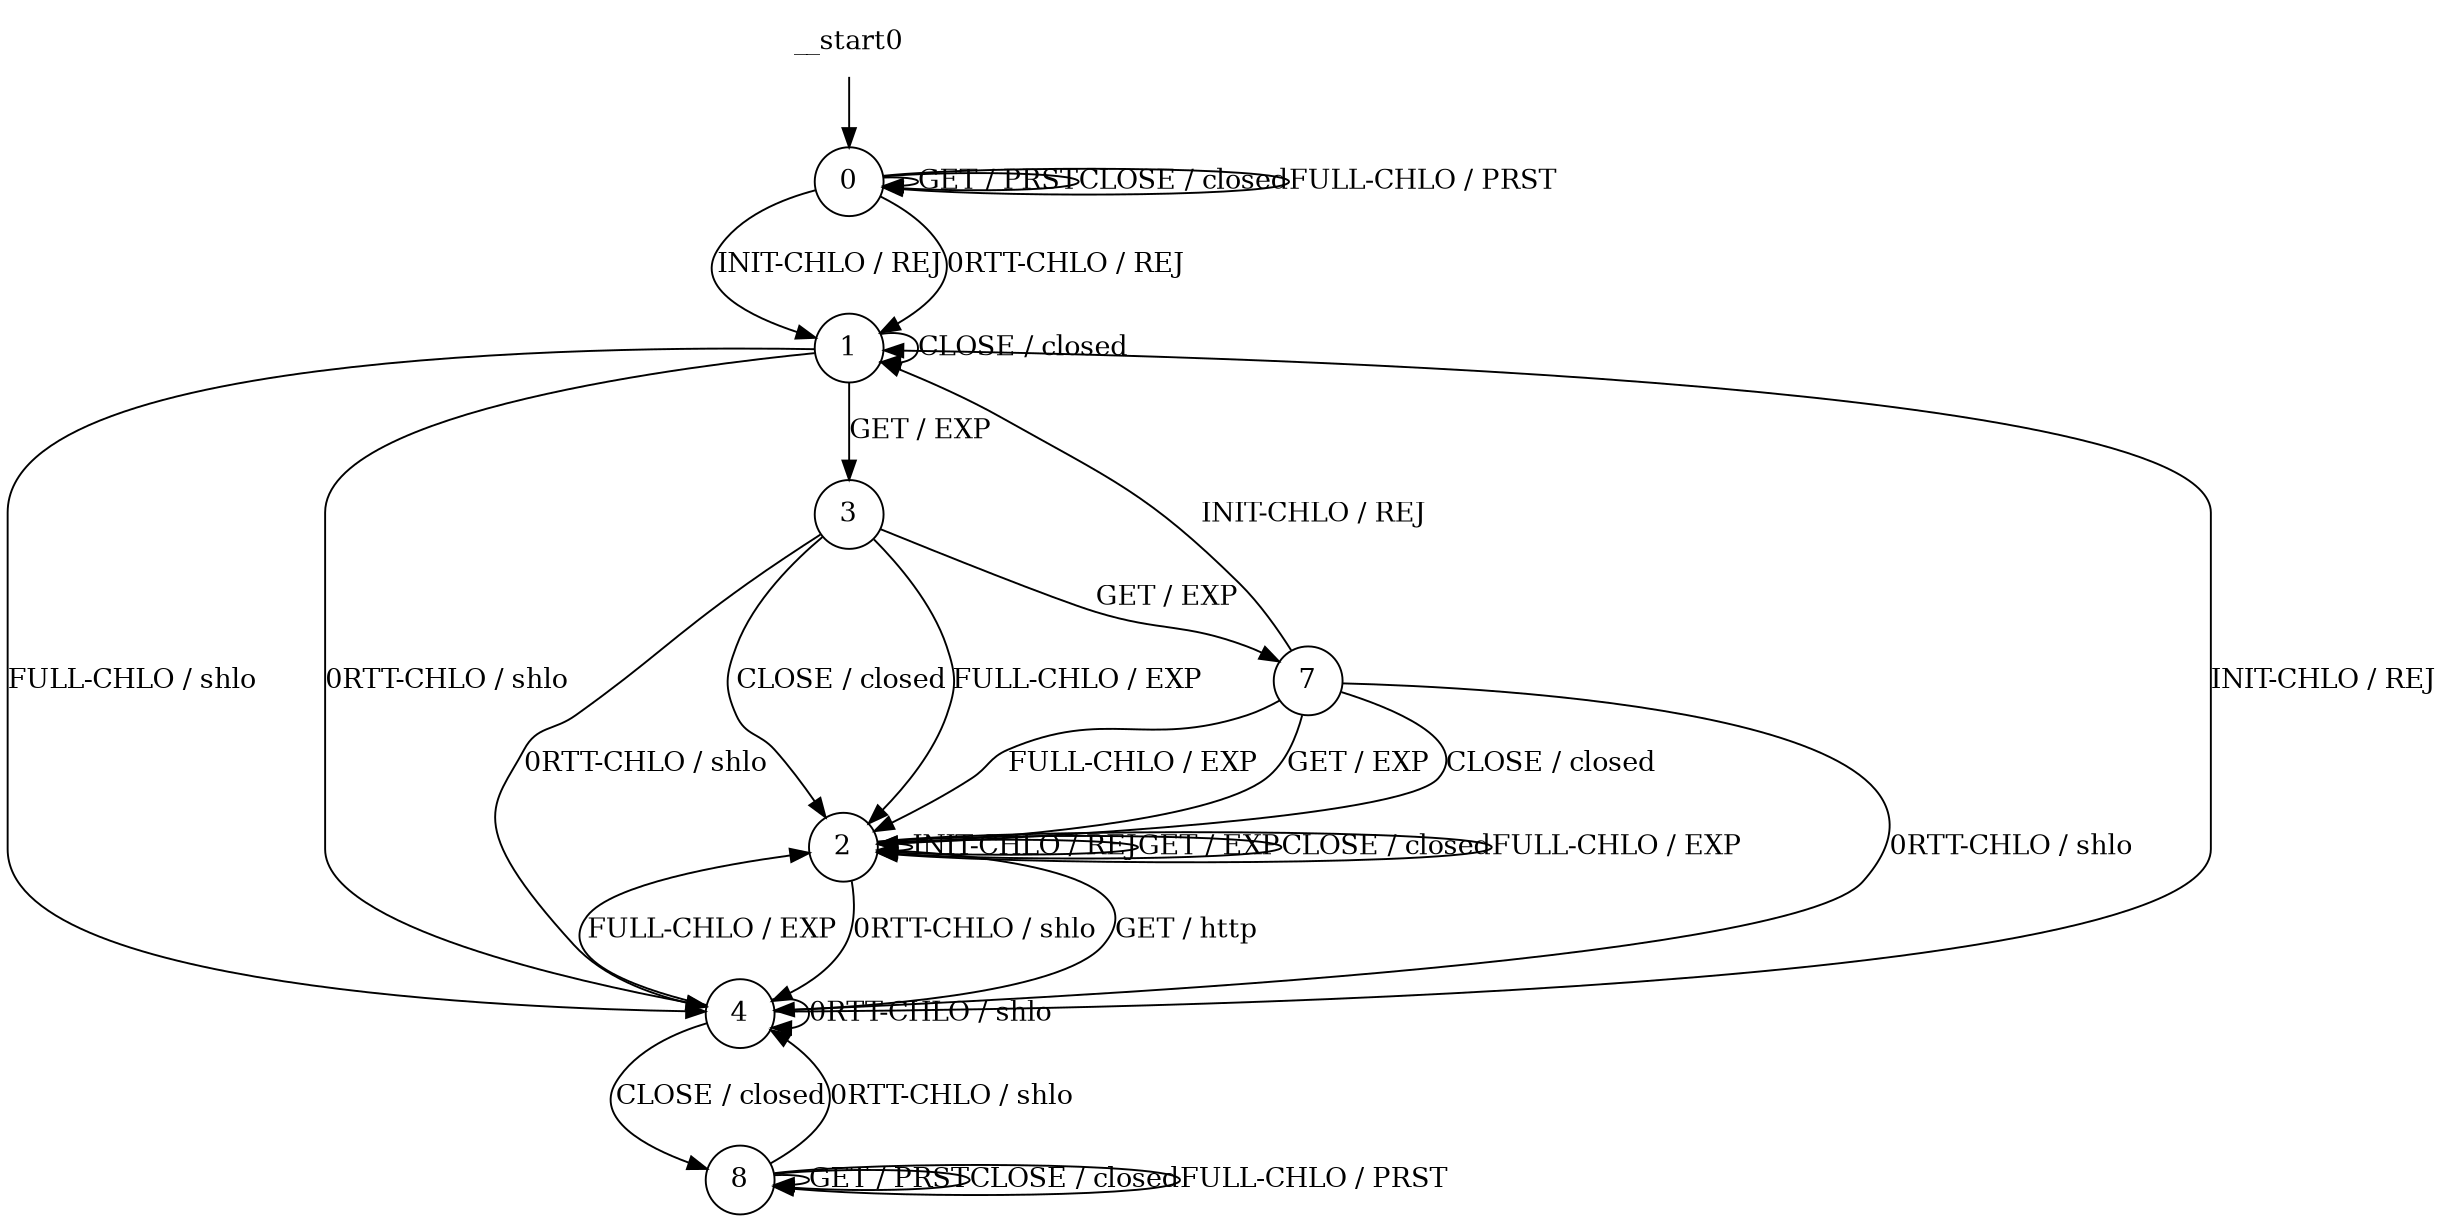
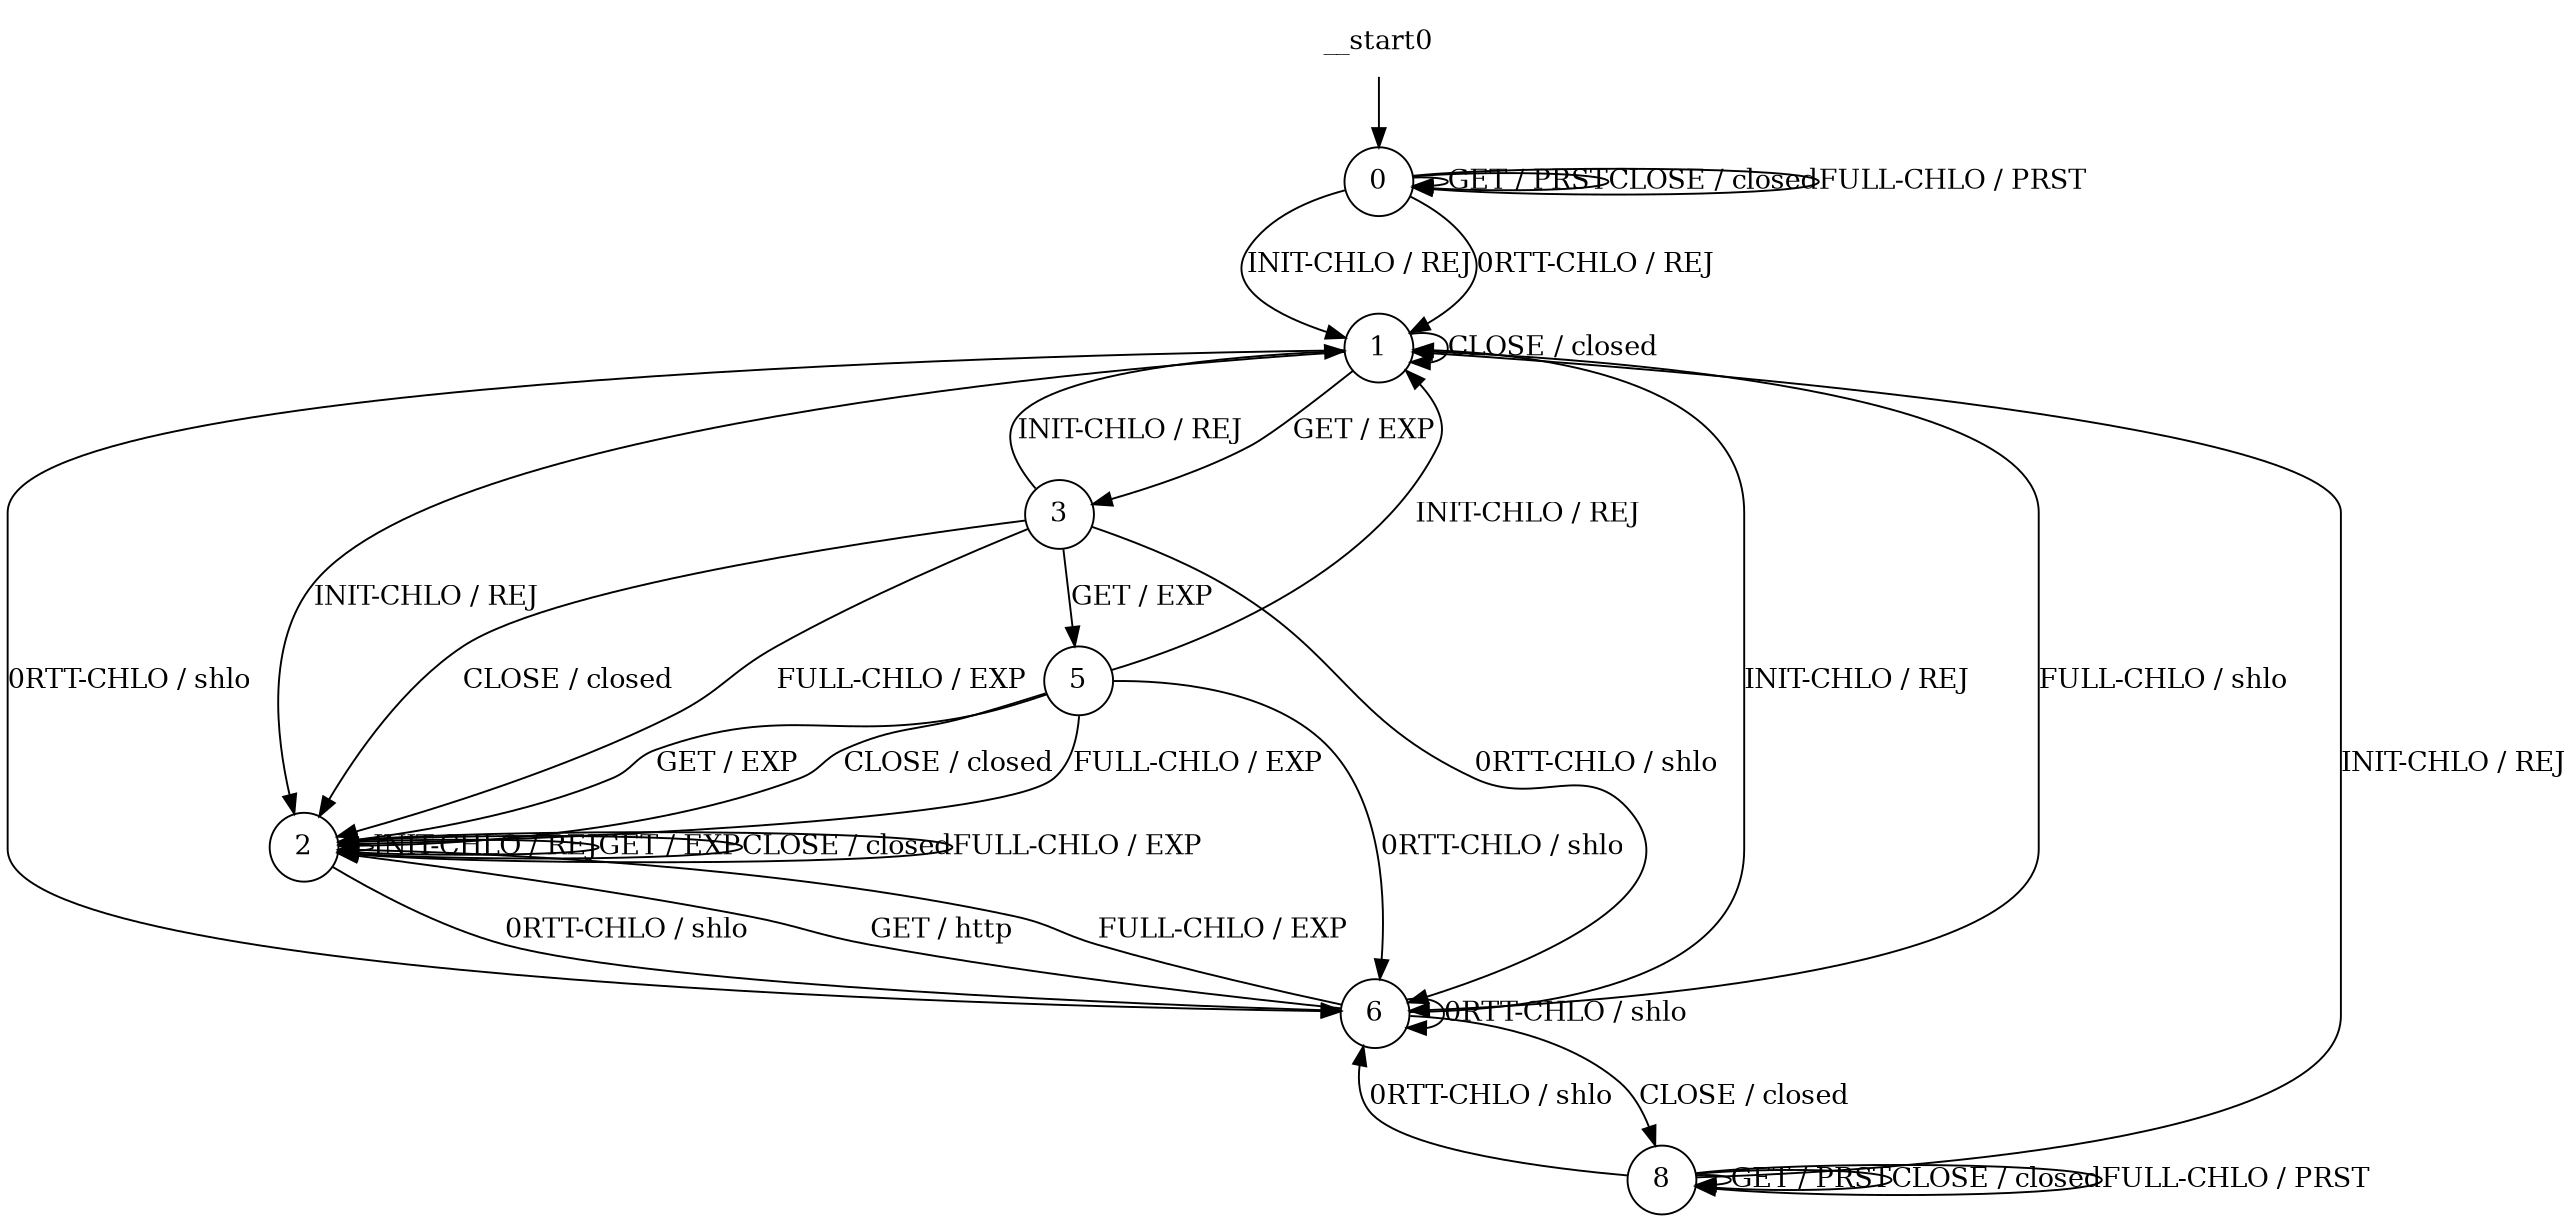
edge "3" -> "1": added, label "INIT-CHLO / REJ"
edge "1" -> "2": added, label "INIT-CHLO / REJ"
edge "8" -> "1": added, label "INIT-CHLO / REJ"
node "7": label "7" -> "5"
node "4": label "4" -> "6"
